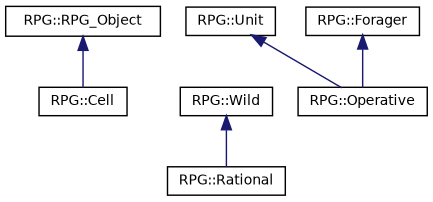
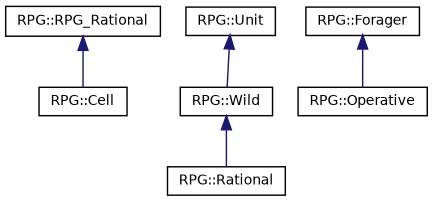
node "RPG::RPG_Object": label "RPG::RPG_Object" -> "RPG::RPG_Rational"
edge "RPG::Operative" -> "RPG::Unit": now "RPG::Wild" -> "RPG::Unit"
